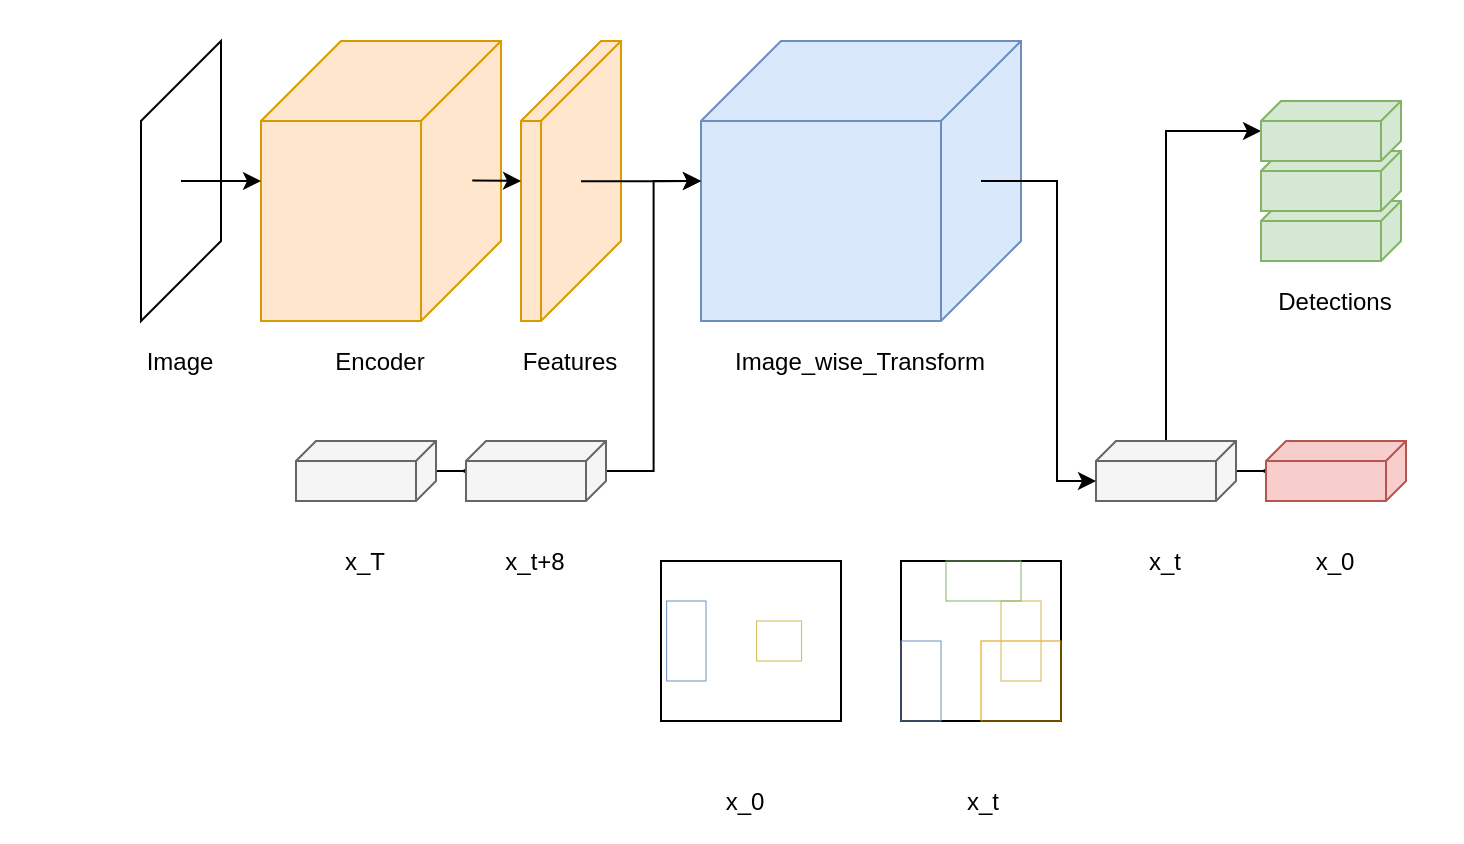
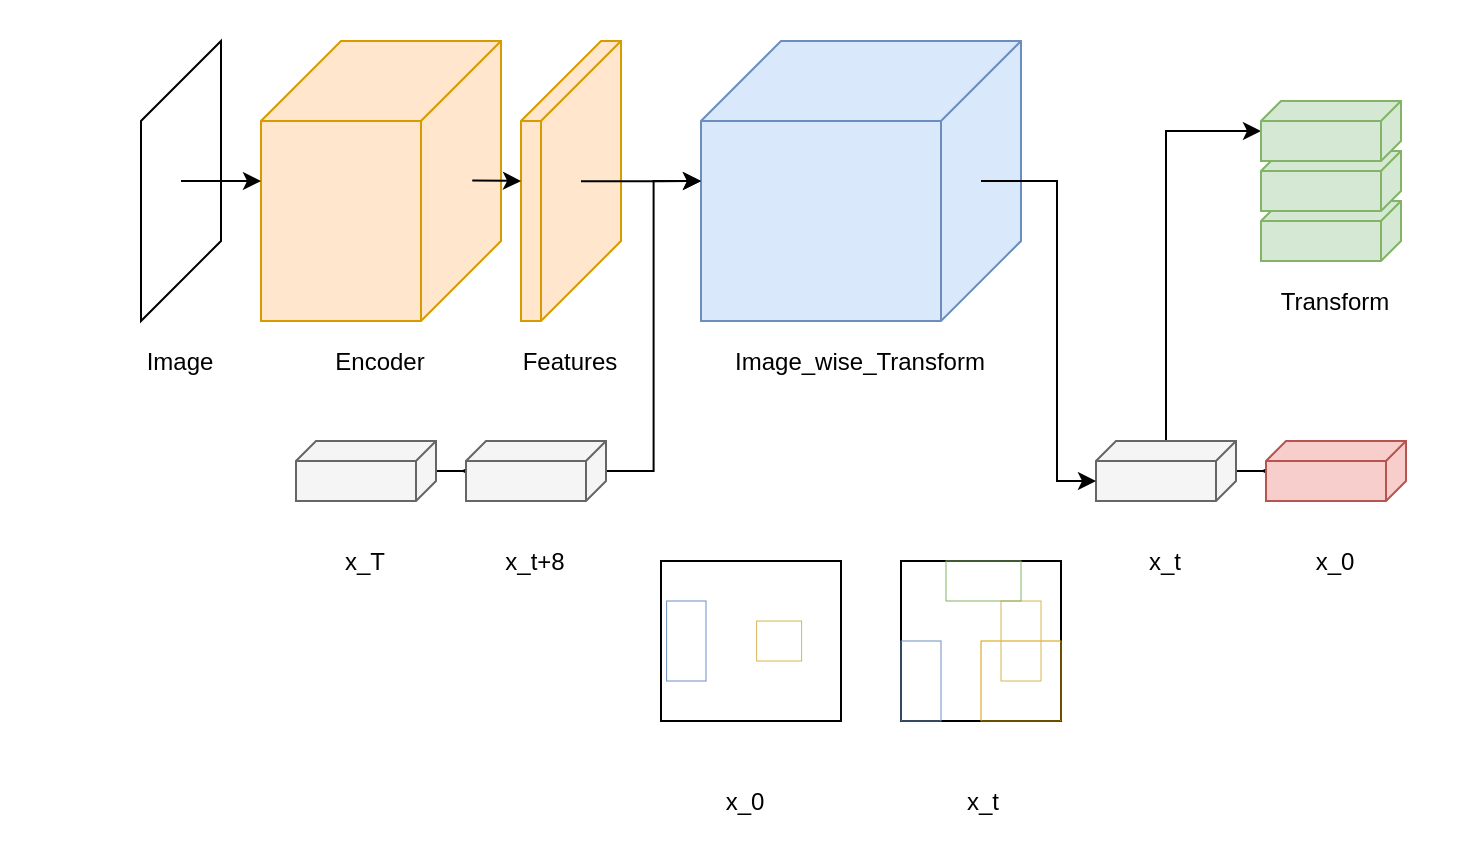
node "Detections": label "Detections" -> "Transform"
